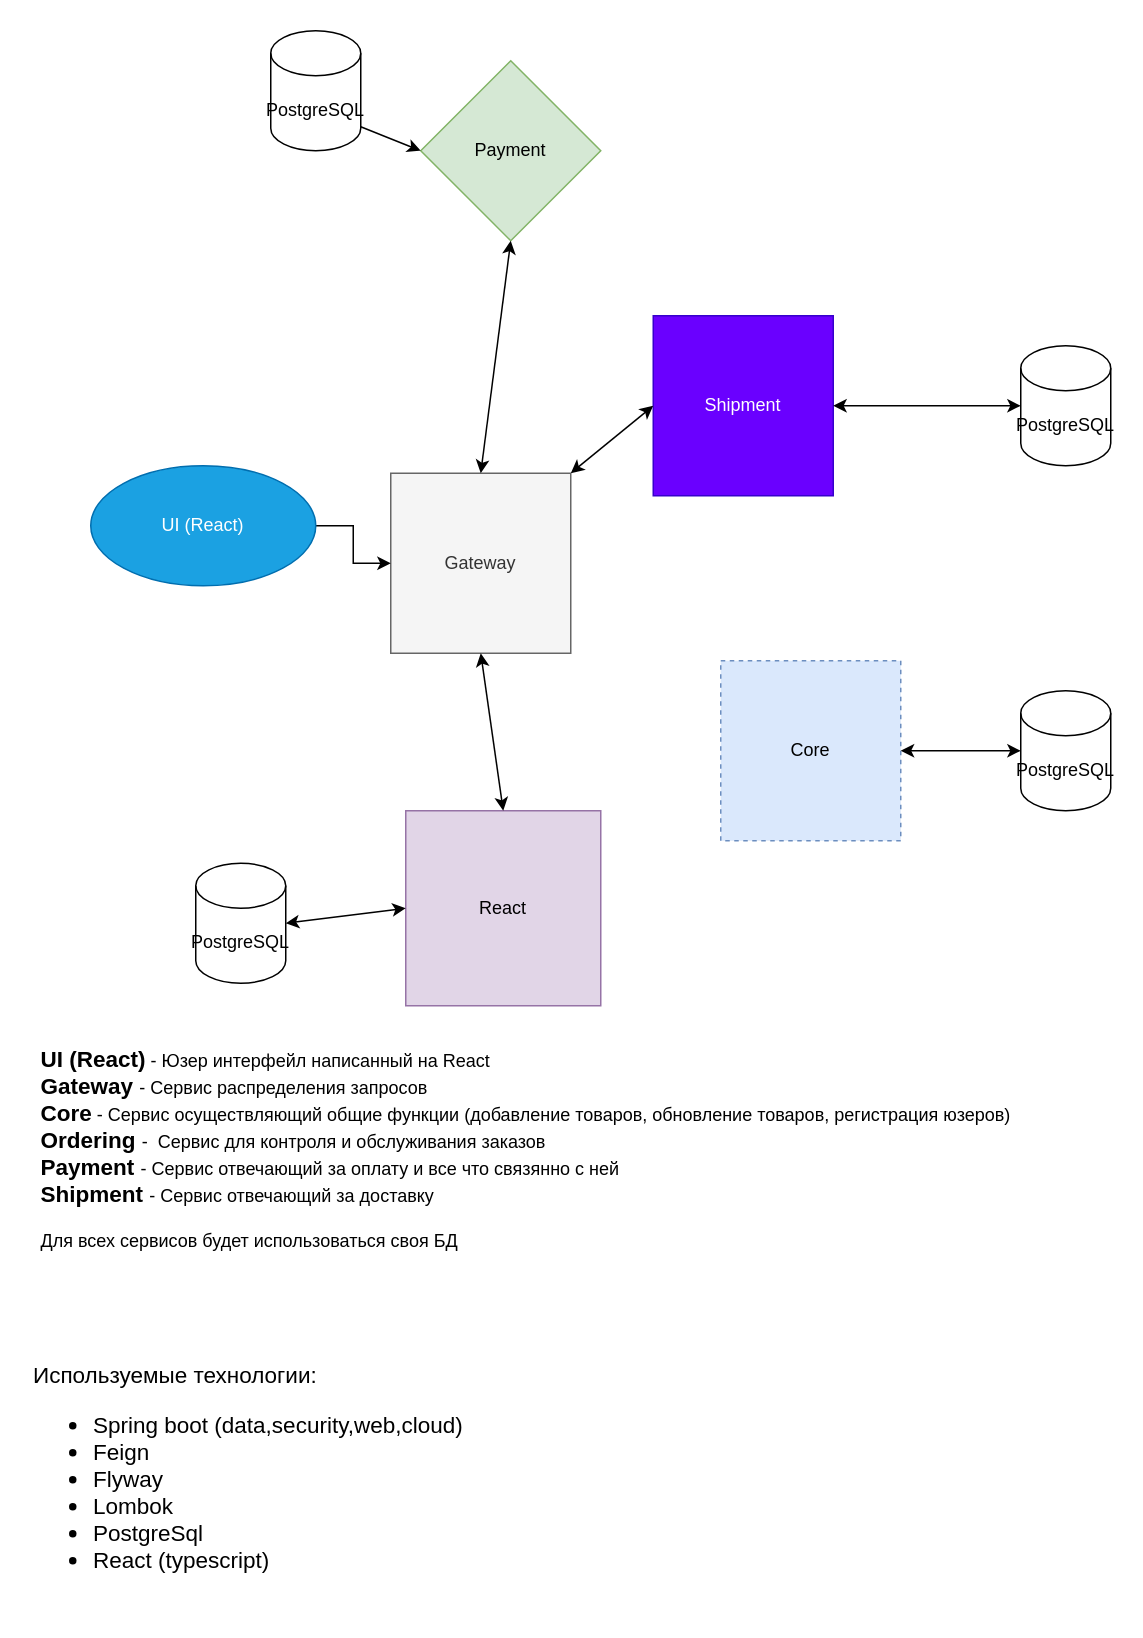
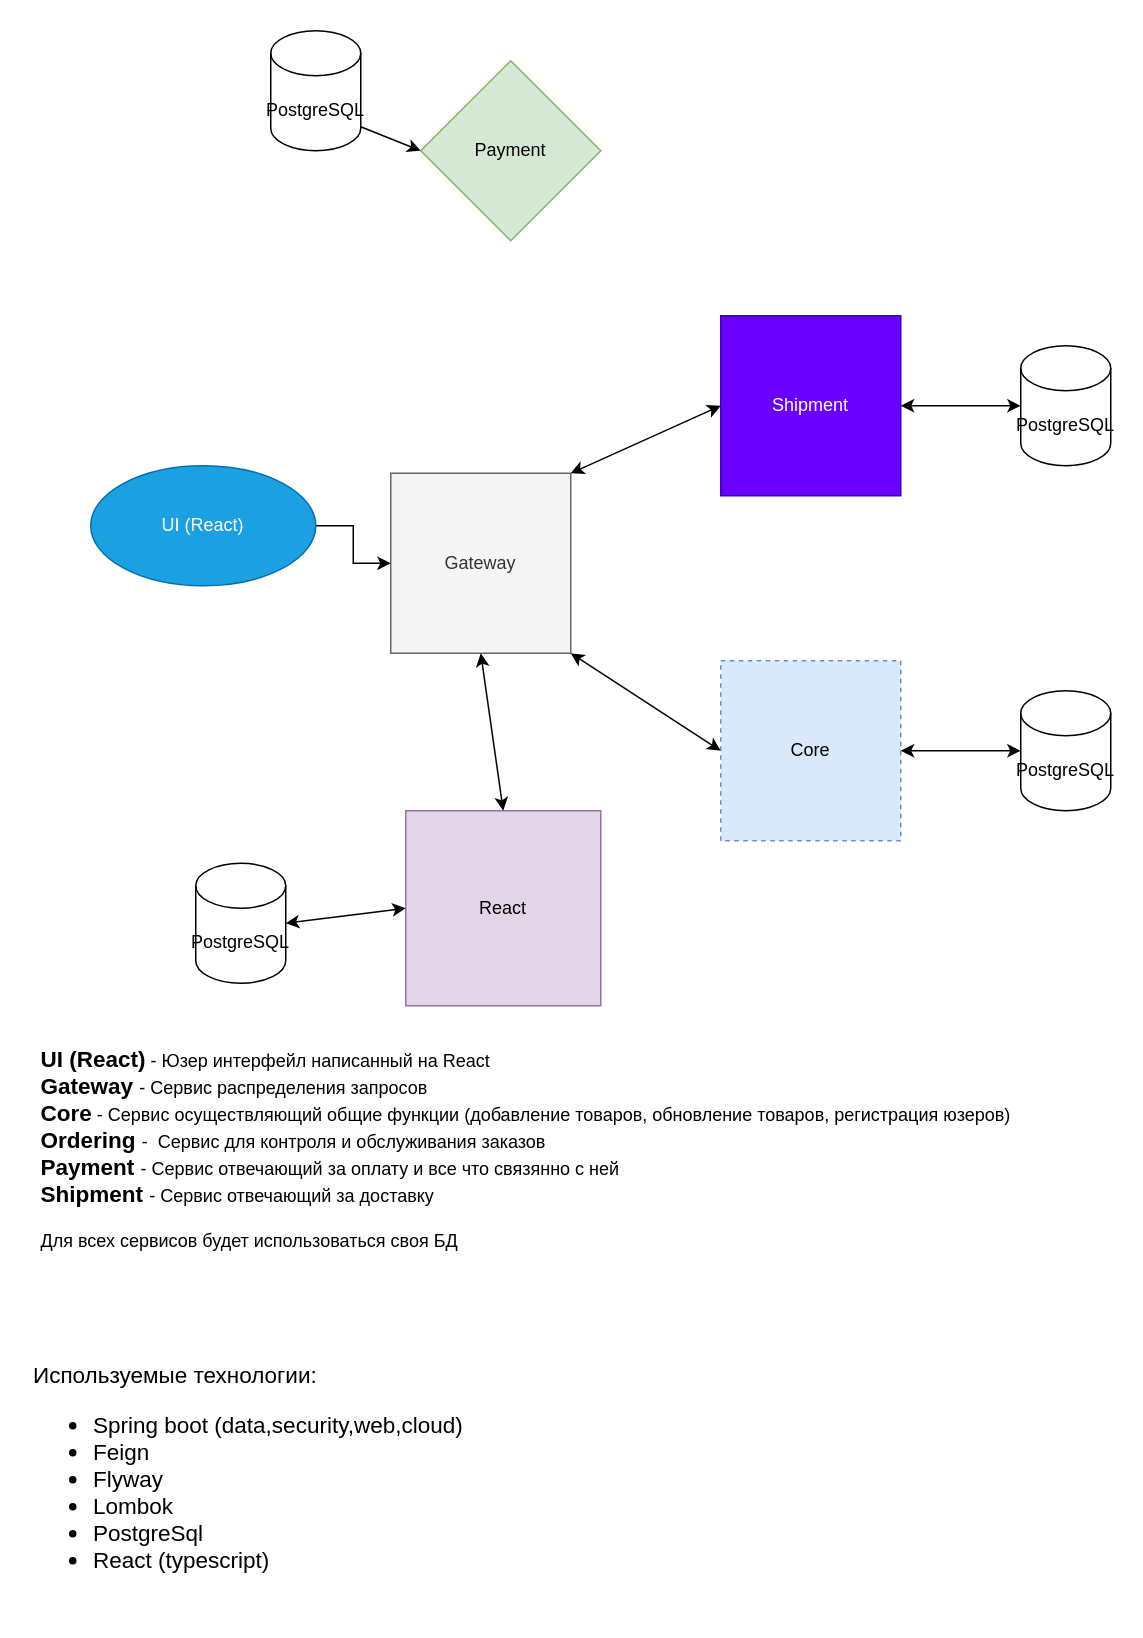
edge "Payment" -- "Gateway": removed
node "Shipment": moved (743, 406) -> (811, 406)
edge "Gateway" -- "Core": added
